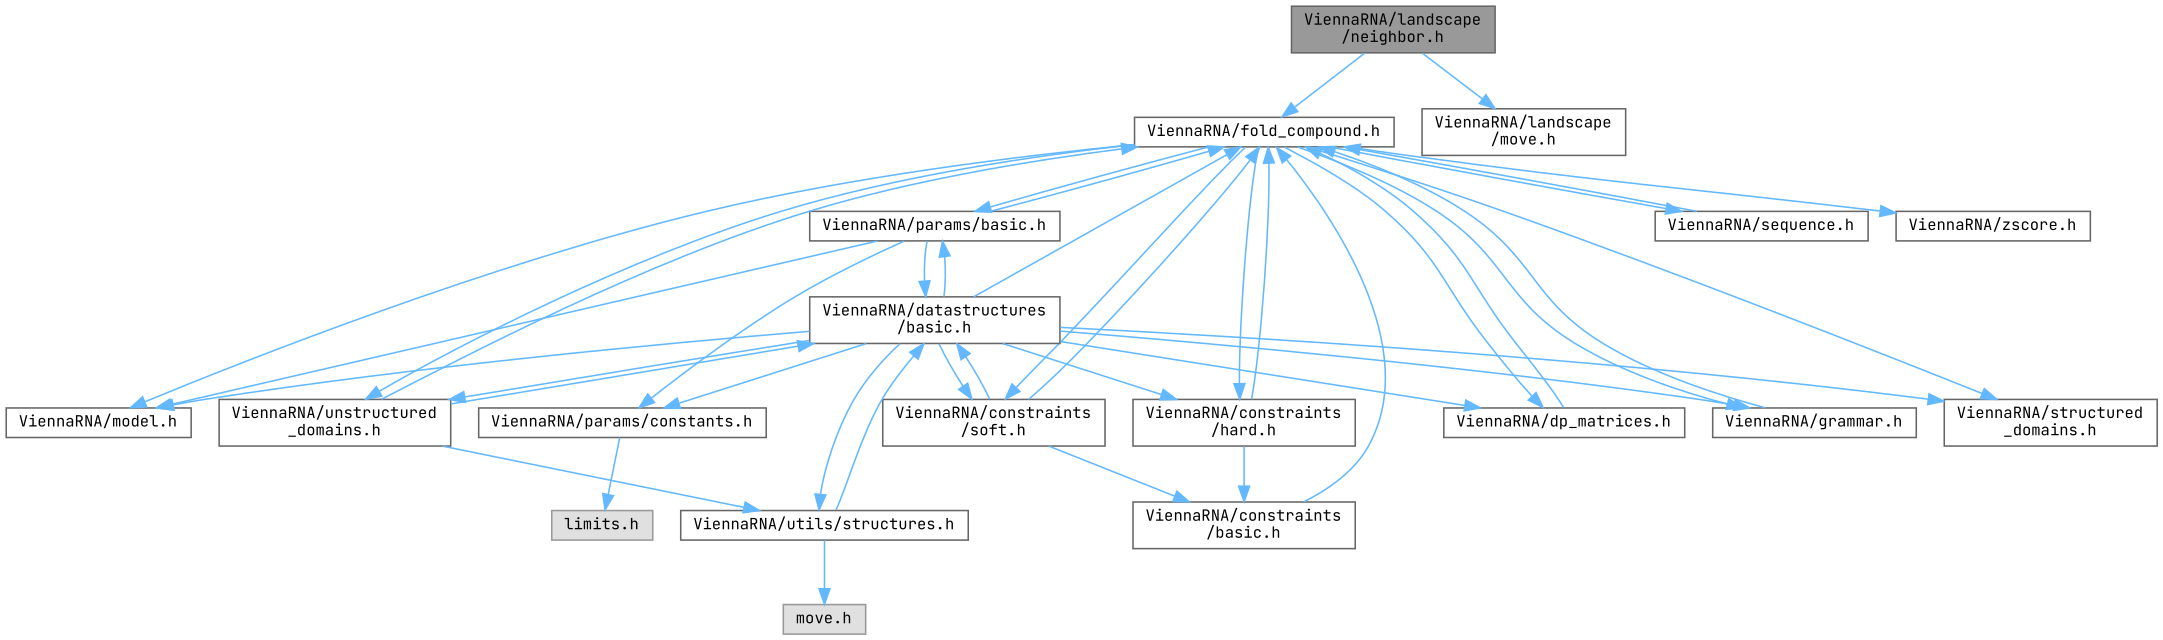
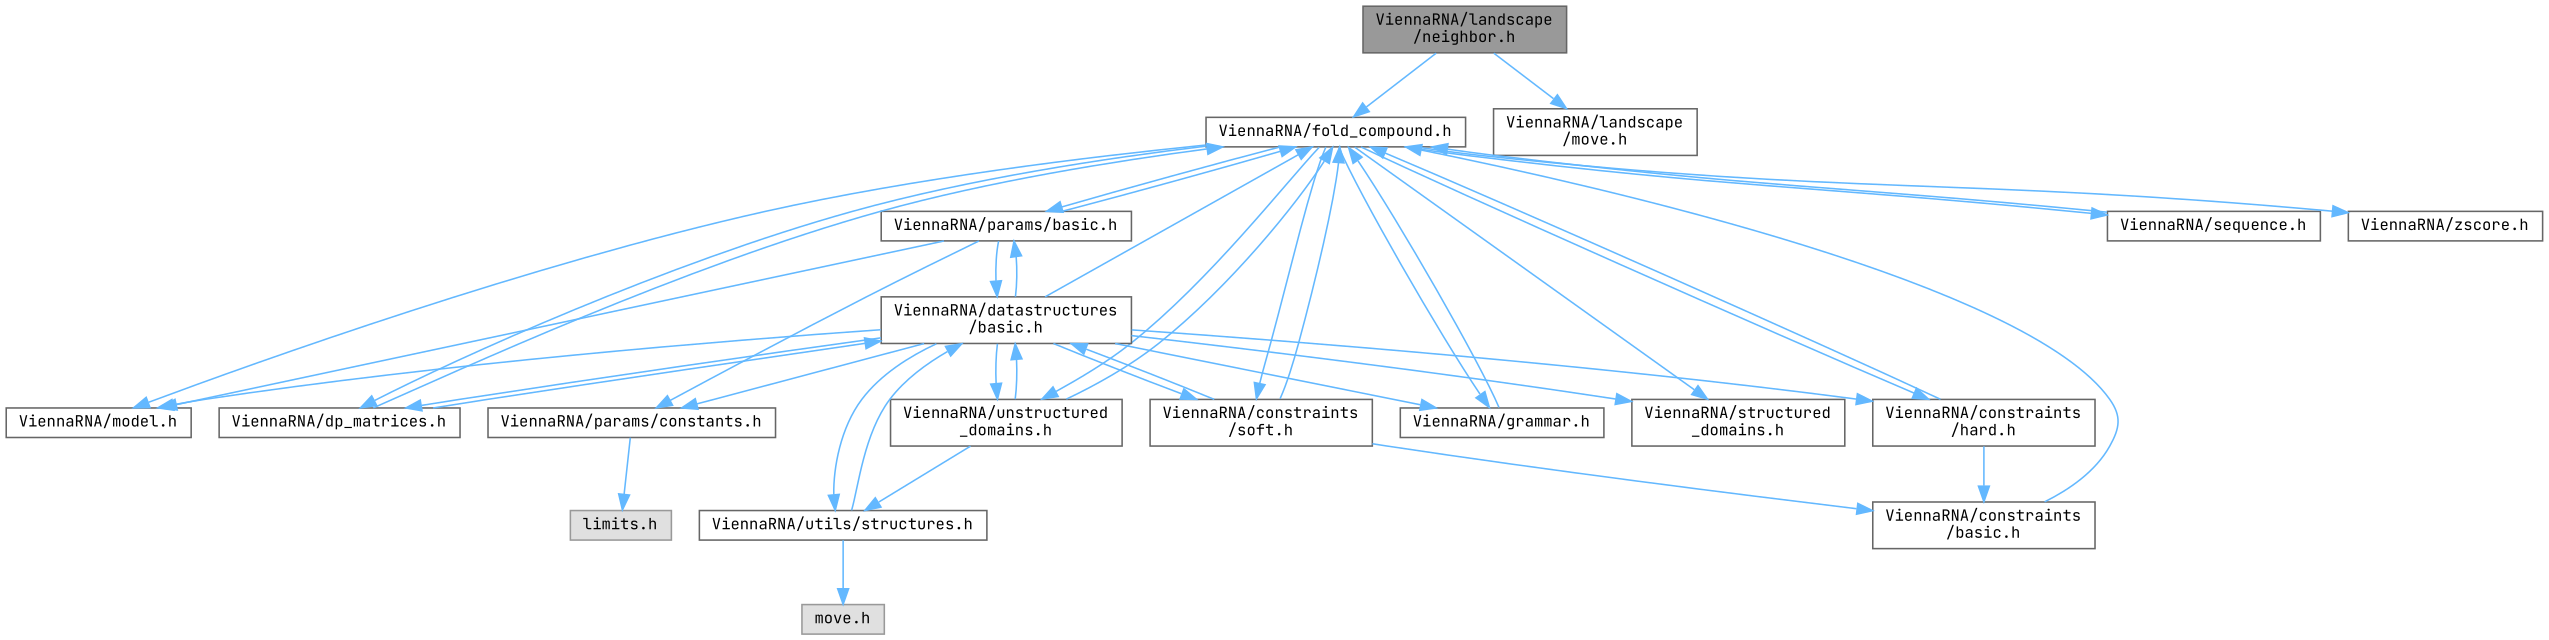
edge "ViennaRNA/dp_matrices.h" -> "ViennaRNA/datastructures /basic.h": added
